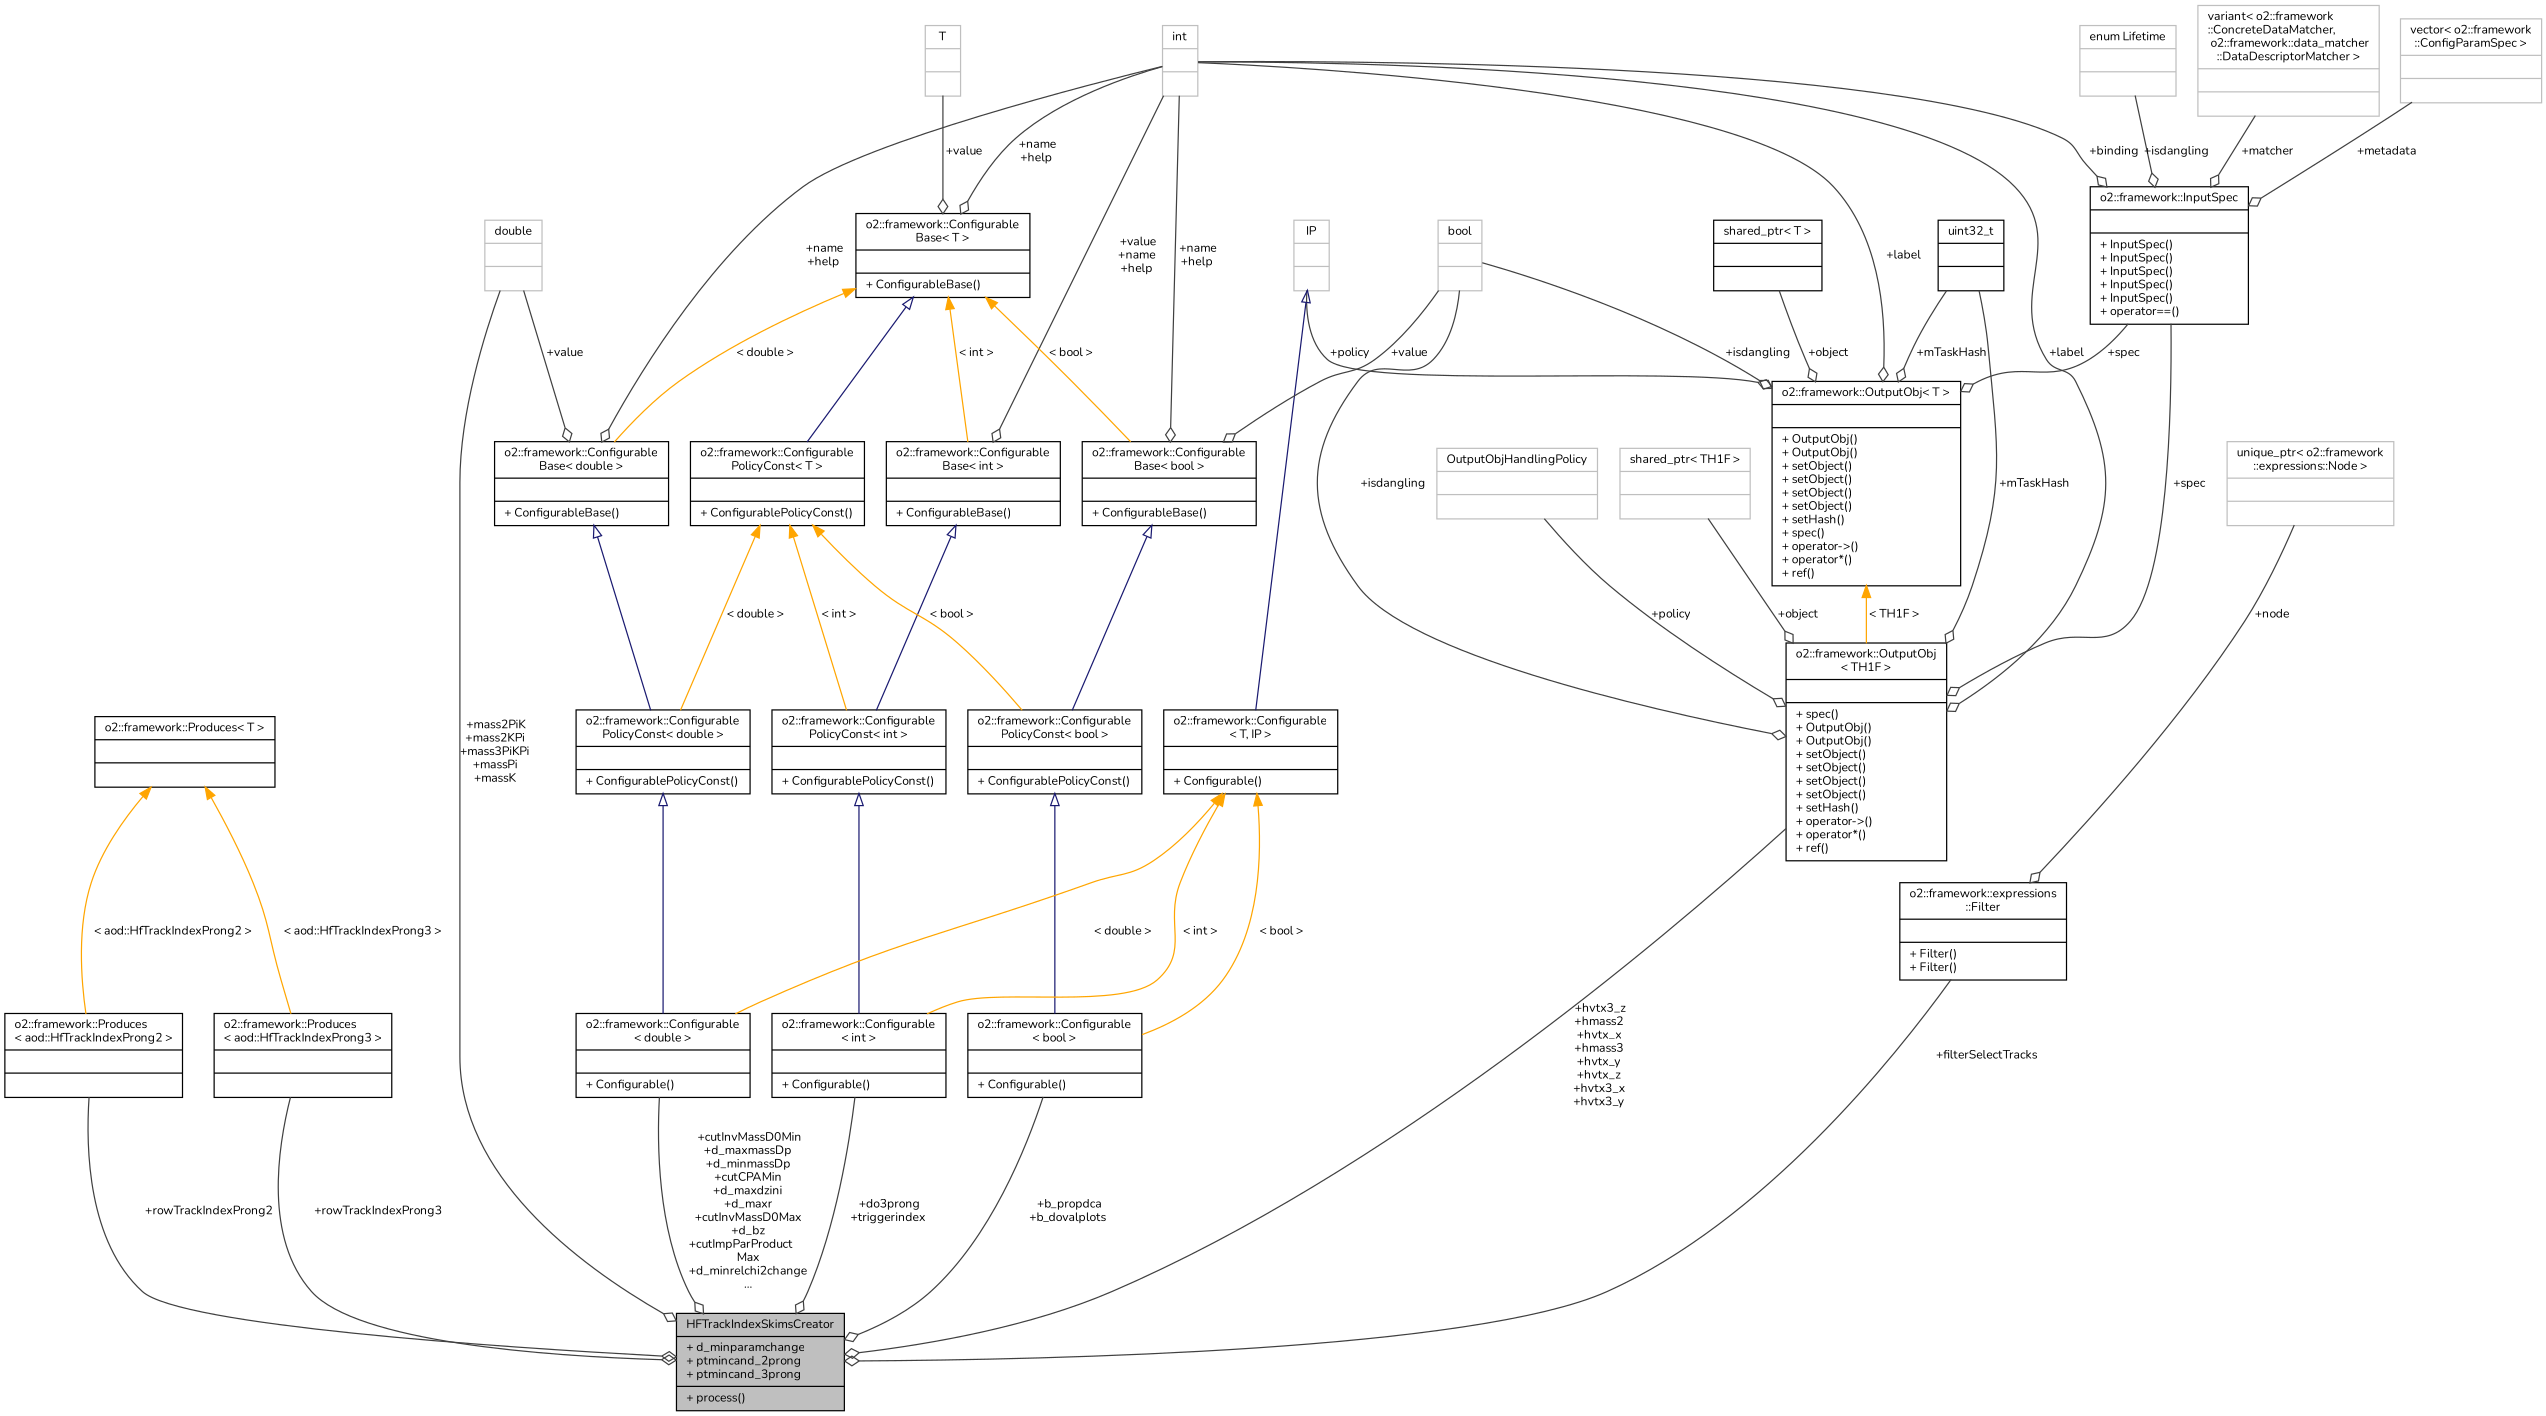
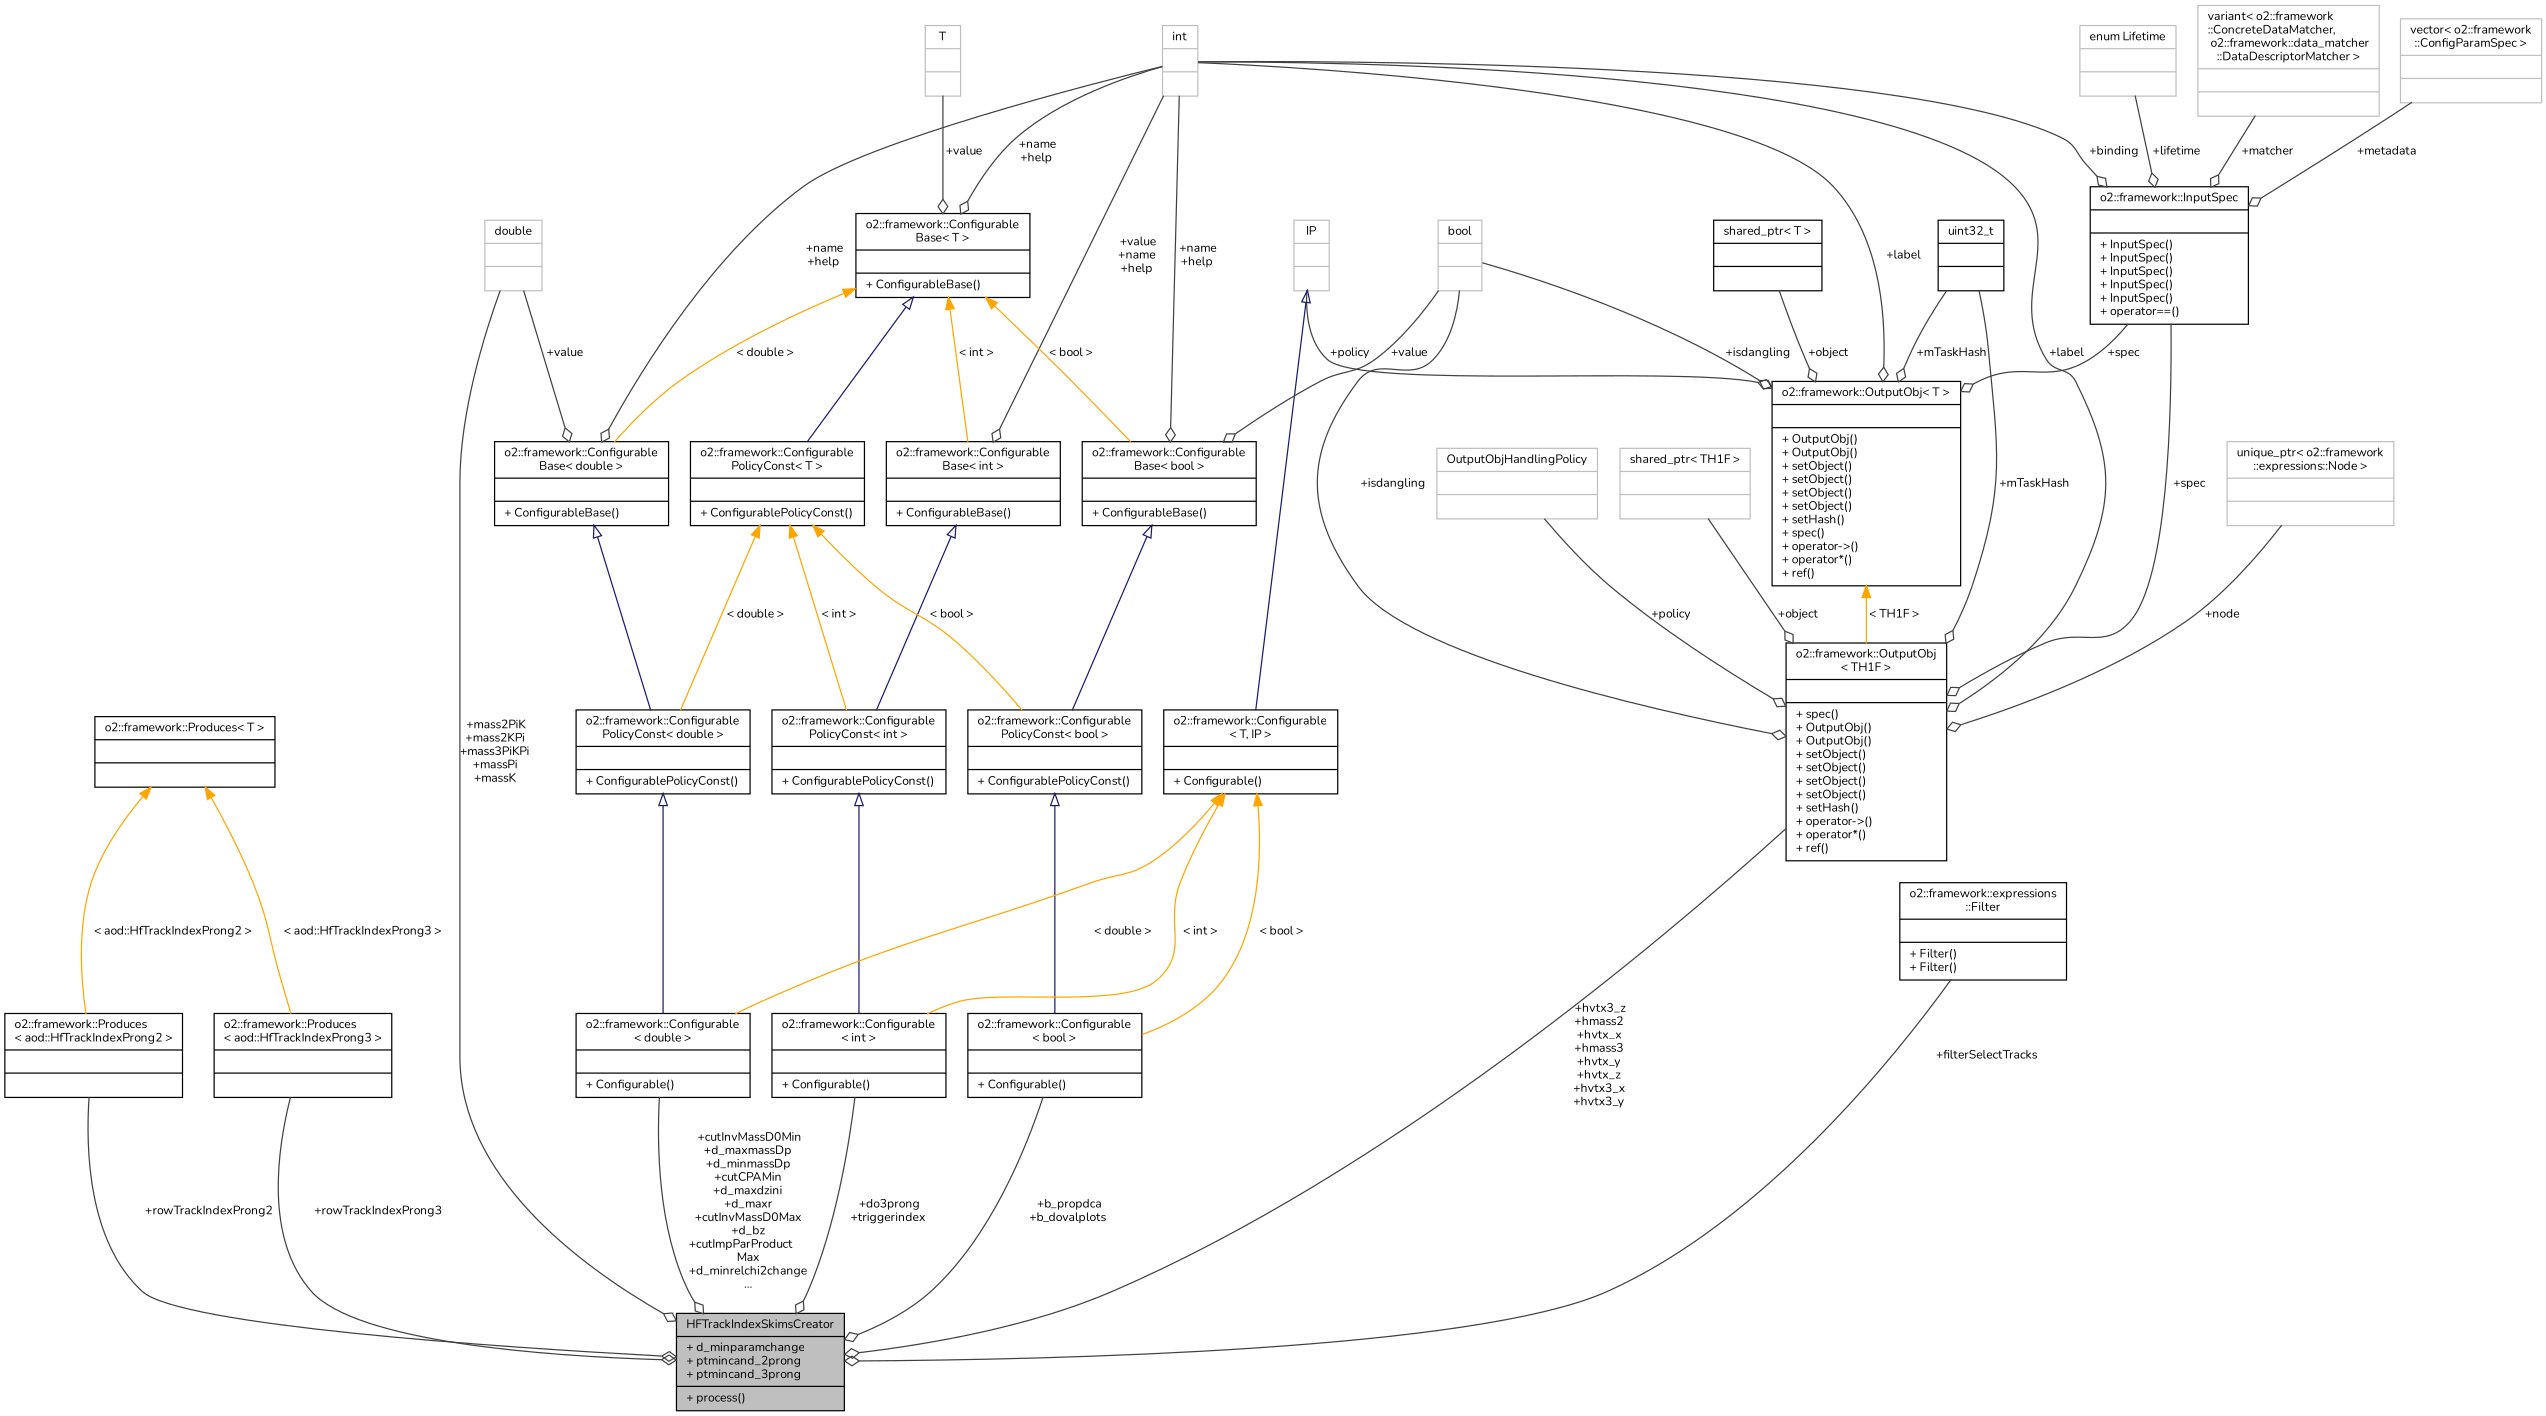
edge "enum Lifetime" -> "o2::framework::InputSpec": label " +isdangling" -> " +lifetime"
edge "unique_ptr< o2::framework" -> "o2::framework::expressions": now "unique_ptr< o2::framework" -> "o2::framework::OutputObj"
